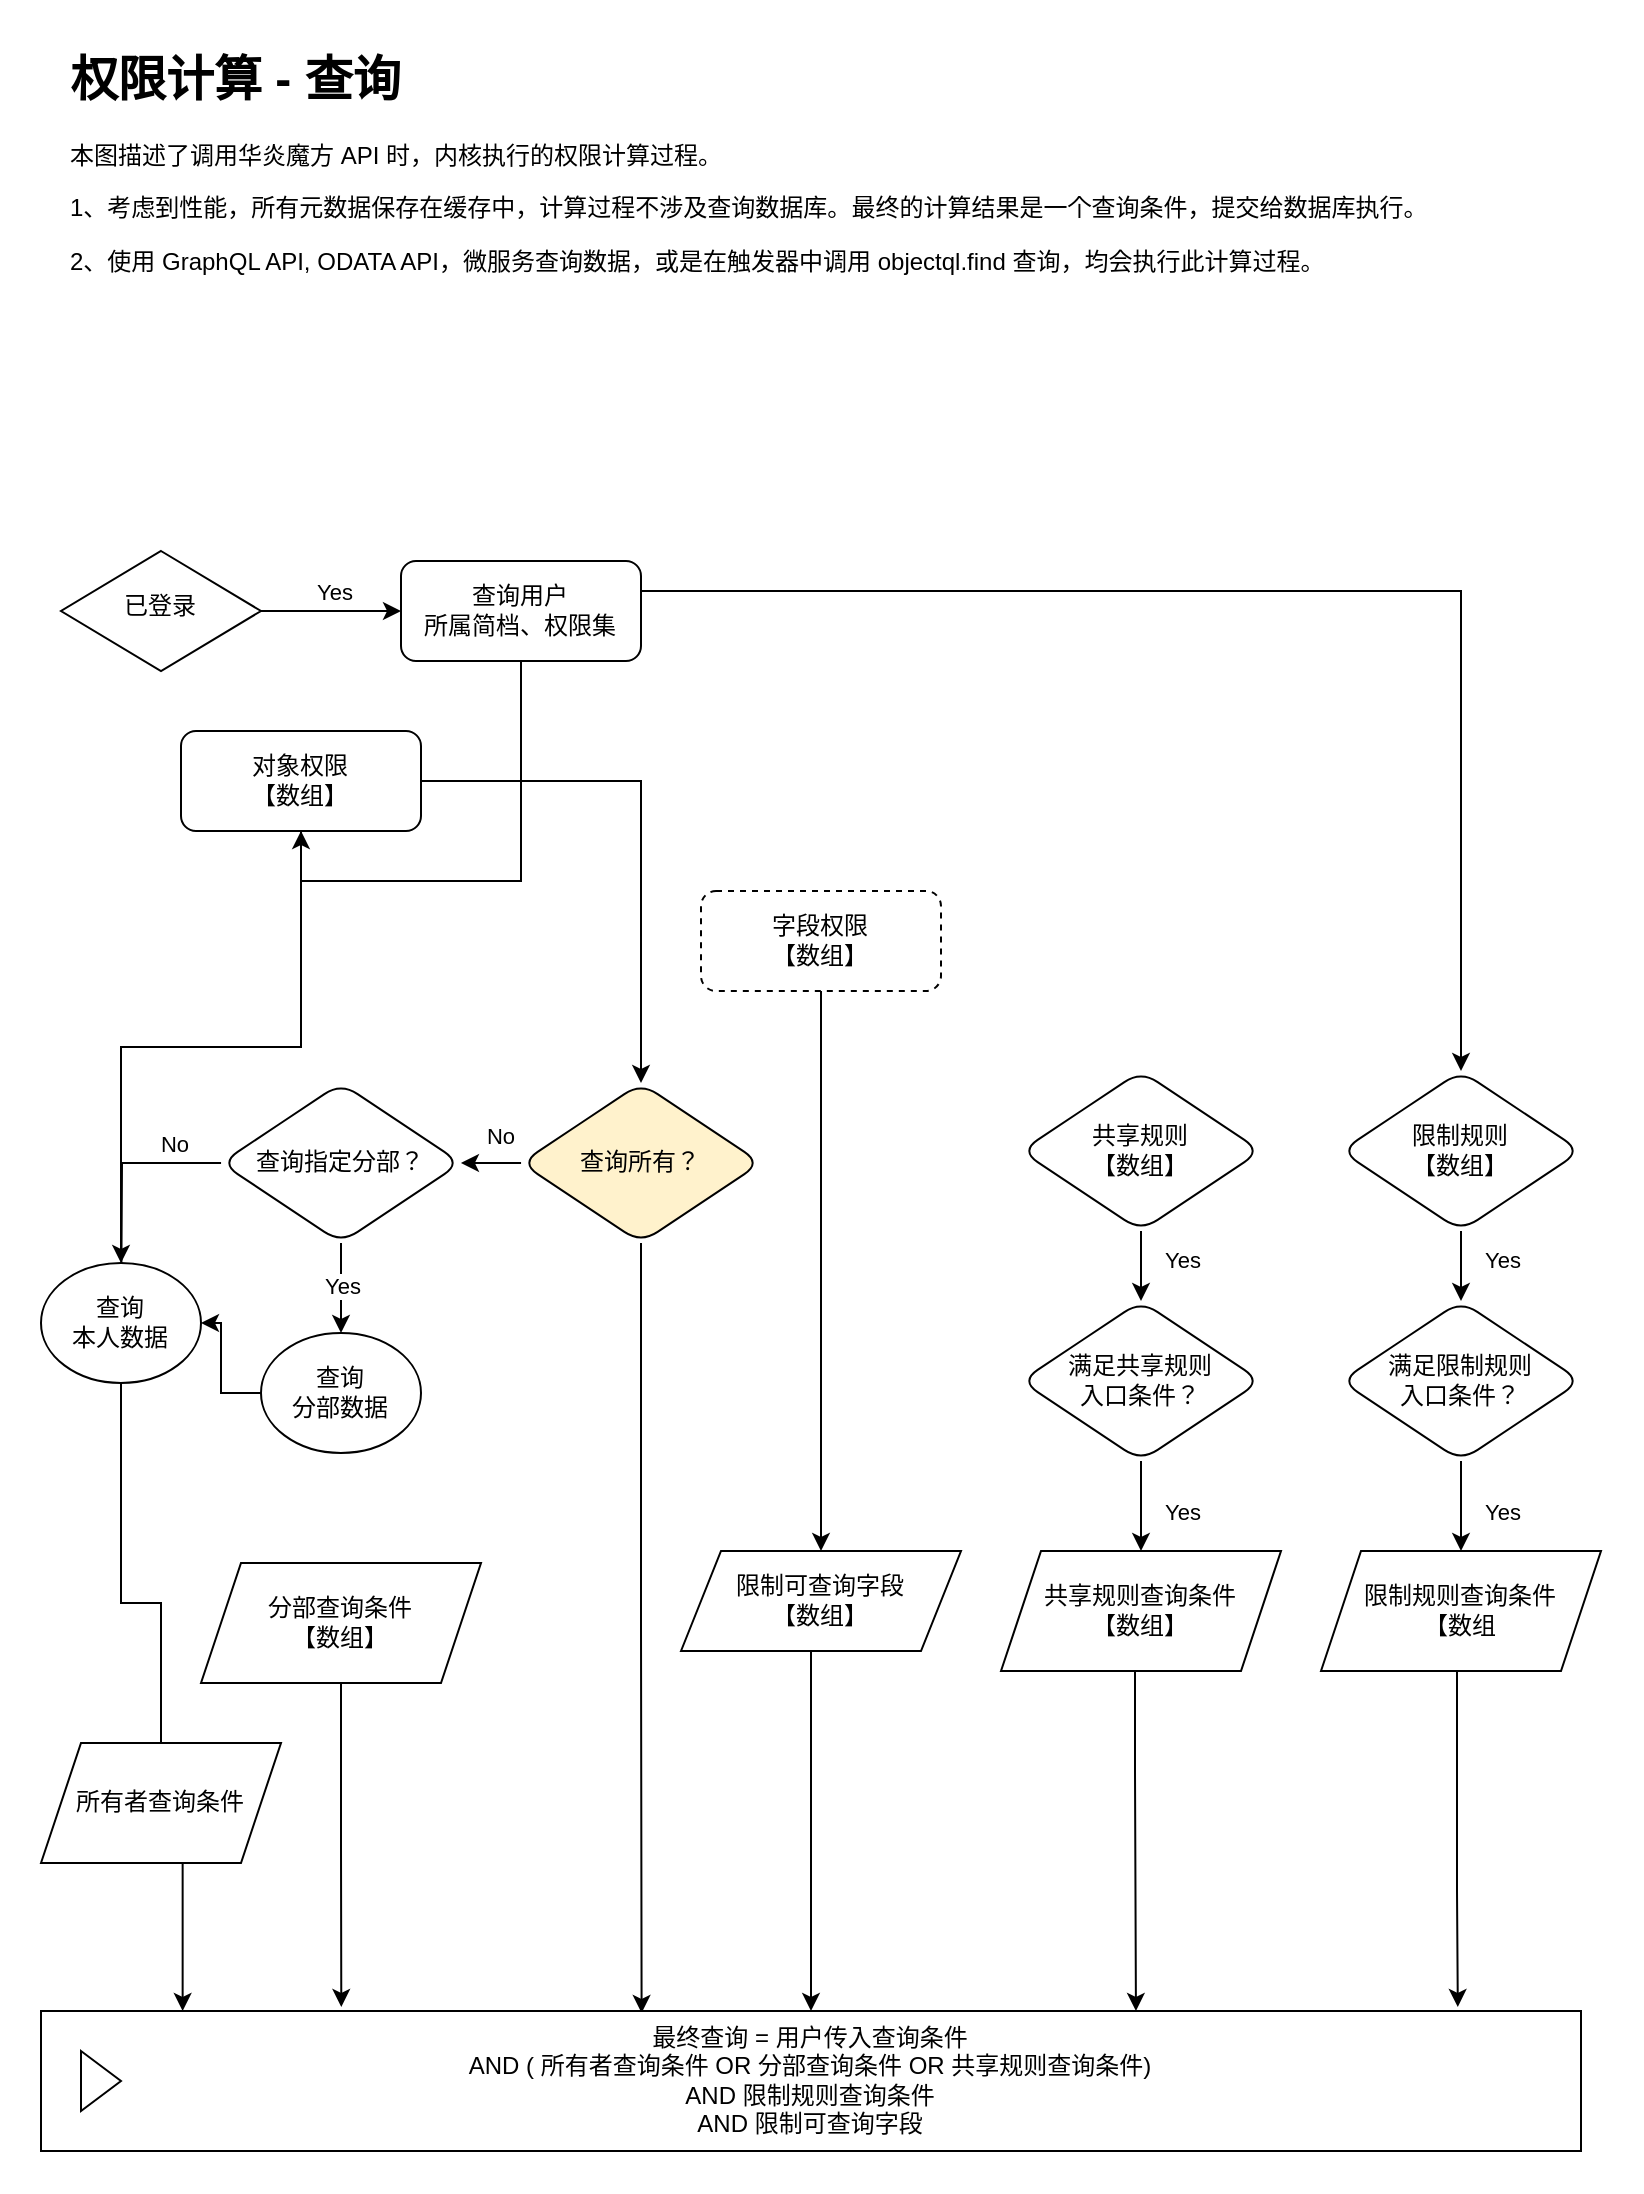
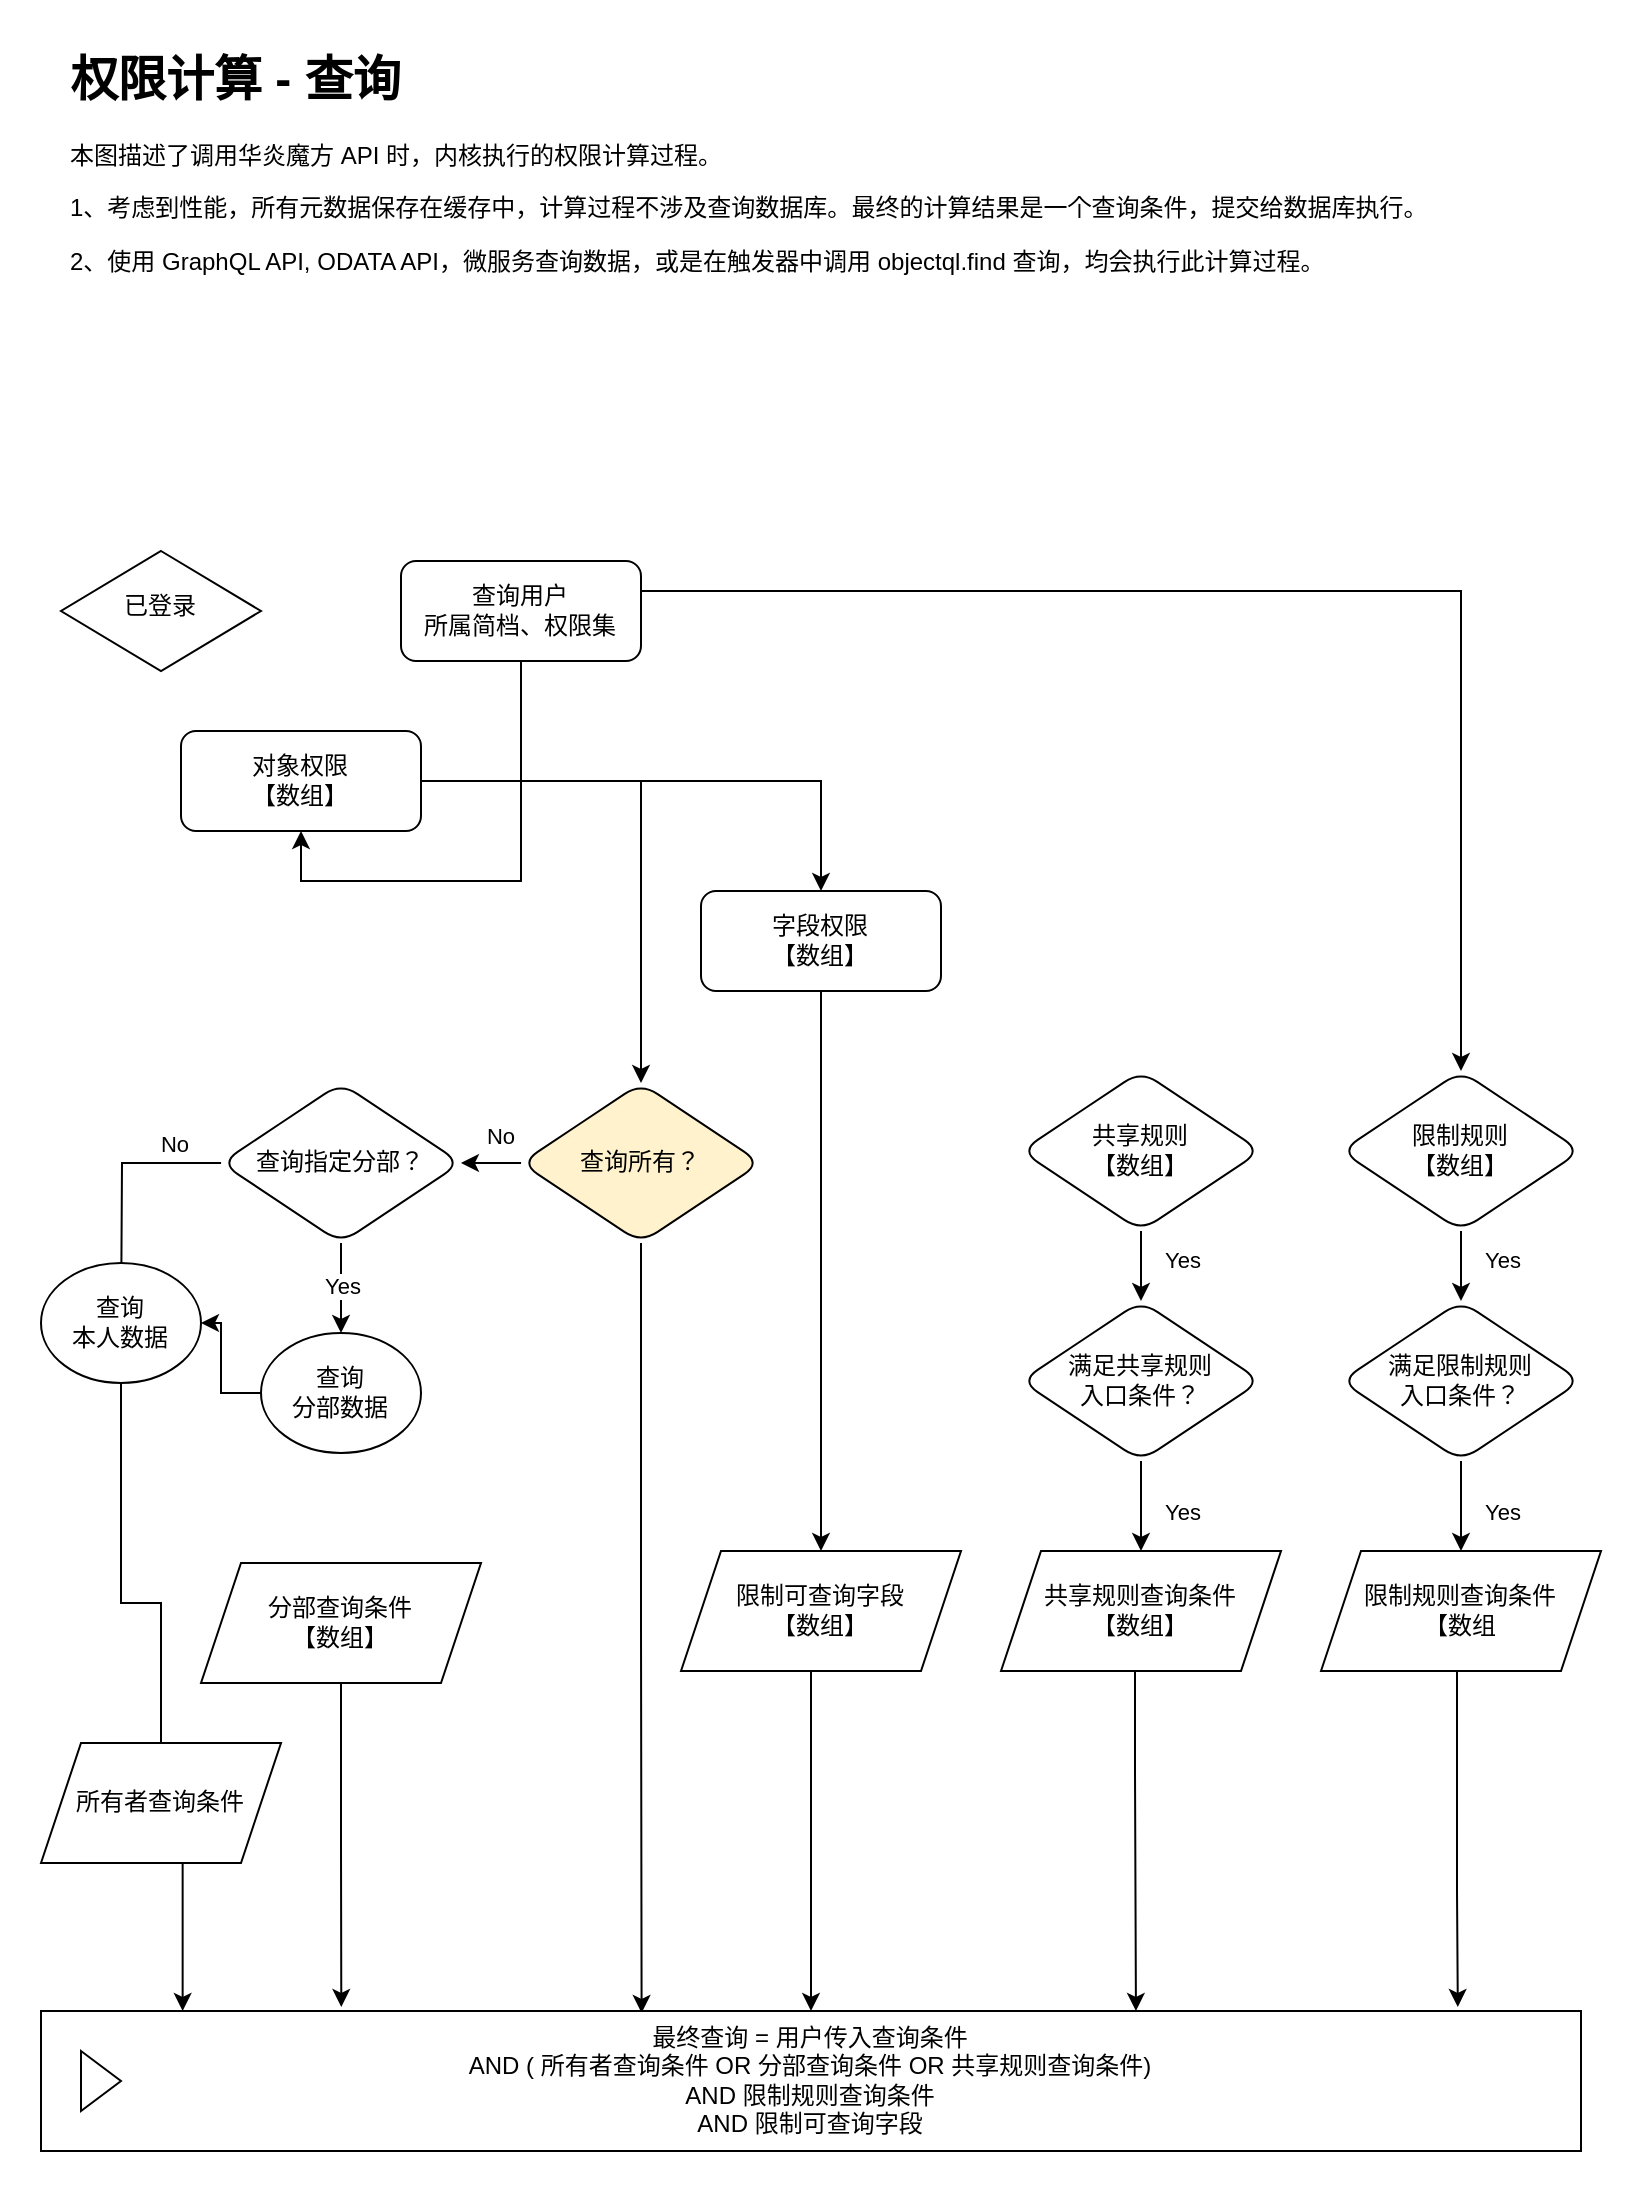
edge "已登录" -> "查询用户 所属简档、权限集": removed, label "Yes"
node "字段权限 【数组】": style dashed -> solid
edge "对象权限 【数组】" -> "查询 本人数据": now "对象权限 【数组】" -> "字段权限 【数组】"
node "限制可查询字段 【数组】": size 280x100 -> 280x120
